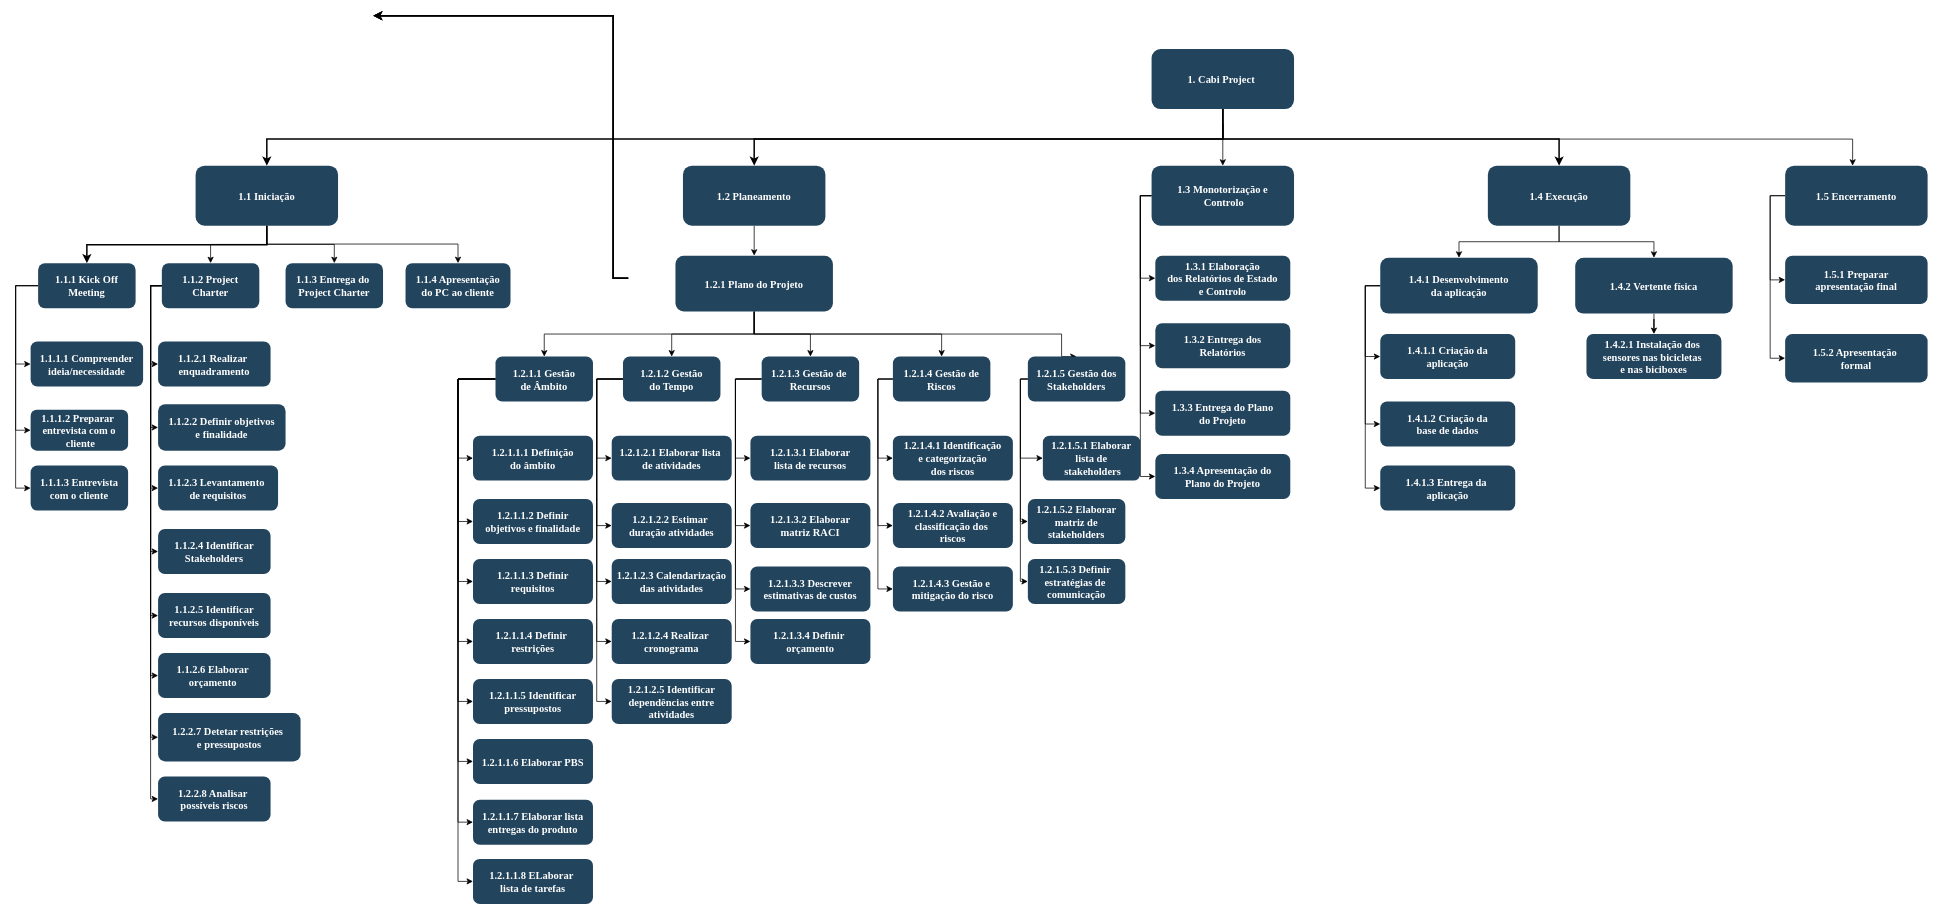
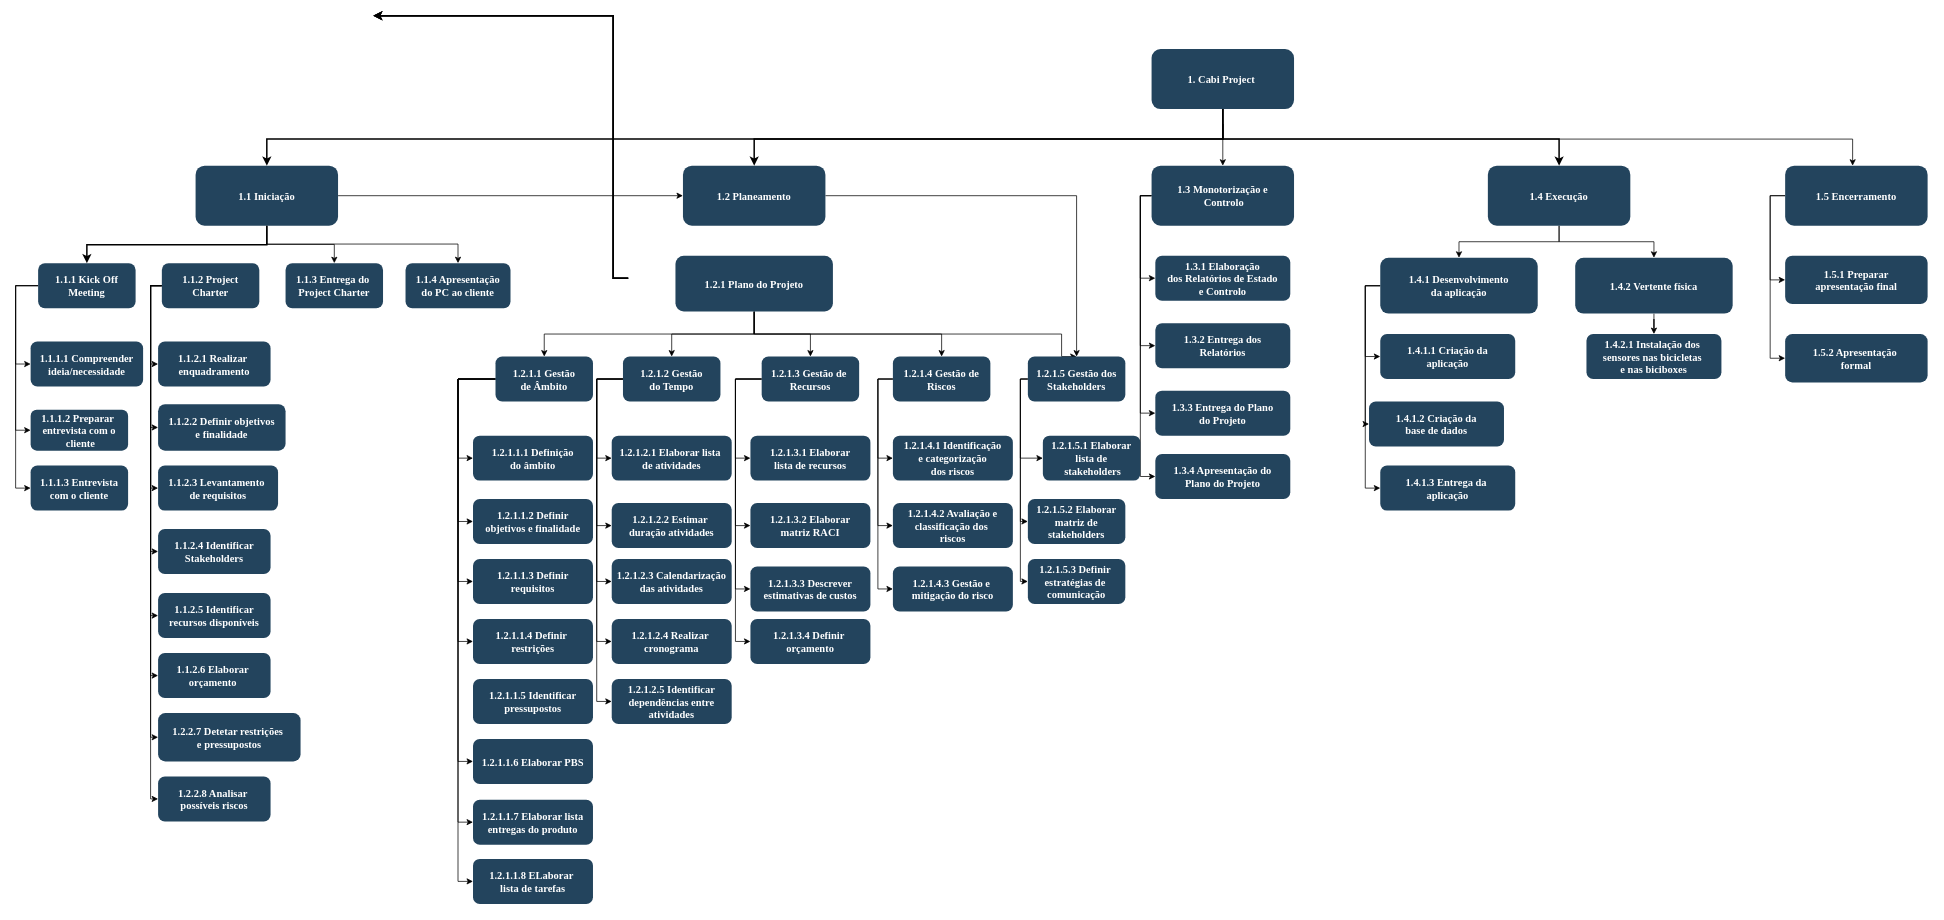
edge "1.2 Planeamento" -> "1.2.1 Plano do Projeto": now "1.2 Planeamento" -> "1.2.1.5 Gestão dos Stakeholders"
edge "1.1 Iniciação" -> "1.1.2 Project Charter": now "1.1 Iniciação" -> "1.2 Planeamento"
node "1.4.1.2 Criação da base de dados": moved (1448, 424) -> (1437, 424)
edge "1.2.1.1 Gestão de Âmbito" -> "1.2.1.1.5 Identificar pressupostos": removed
